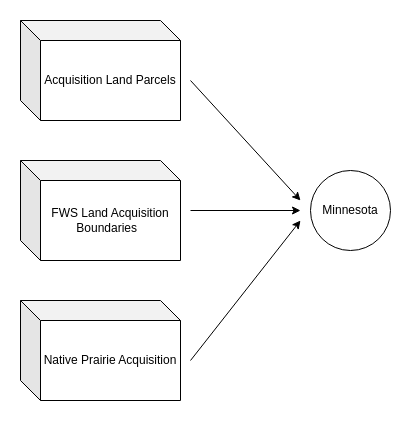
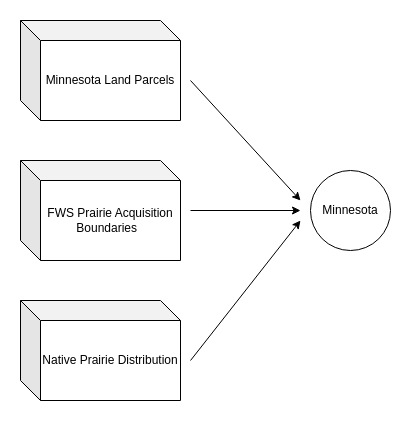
node "Acquisition Land Parcels": label "Acquisition Land Parcels" -> "Minnesota Land Parcels"
node "FWS Land Acquisition Boundaries": label "FWS Land Acquisition Boundaries" -> "FWS Prairie Acquisition Boundaries"
node "Native Prairie Acquisition": label "Native Prairie Acquisition" -> "Native Prairie Distribution"
